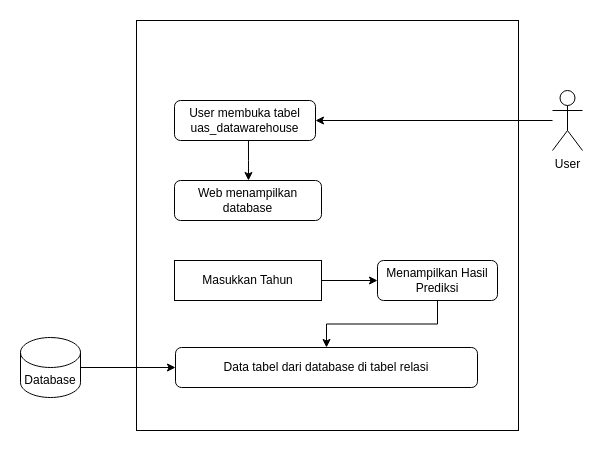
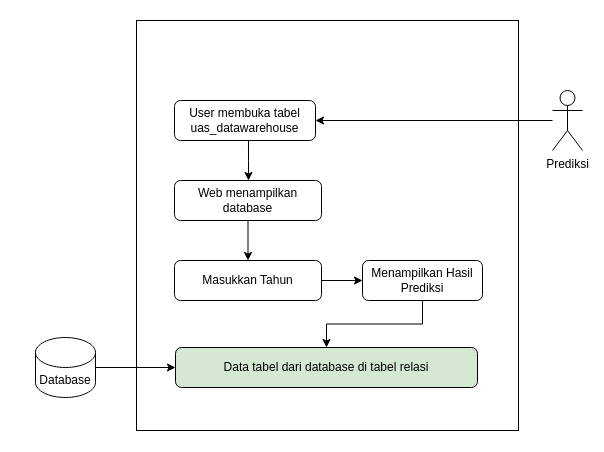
node "User": label "User" -> "Prediksi"
edge "Web menampilkan database" -> "Masukkan Tahun": added
node "Masukkan Tahun": shape rectangle -> rounded rectangle
node "Menampilkan Hasil Prediksi": moved (438, 281) -> (423, 281)
node "Database": moved (51, 368) -> (66, 368)
node "Data tabel dari database di tabel relasi": fillcolor #ffffff -> #d5e8d4
